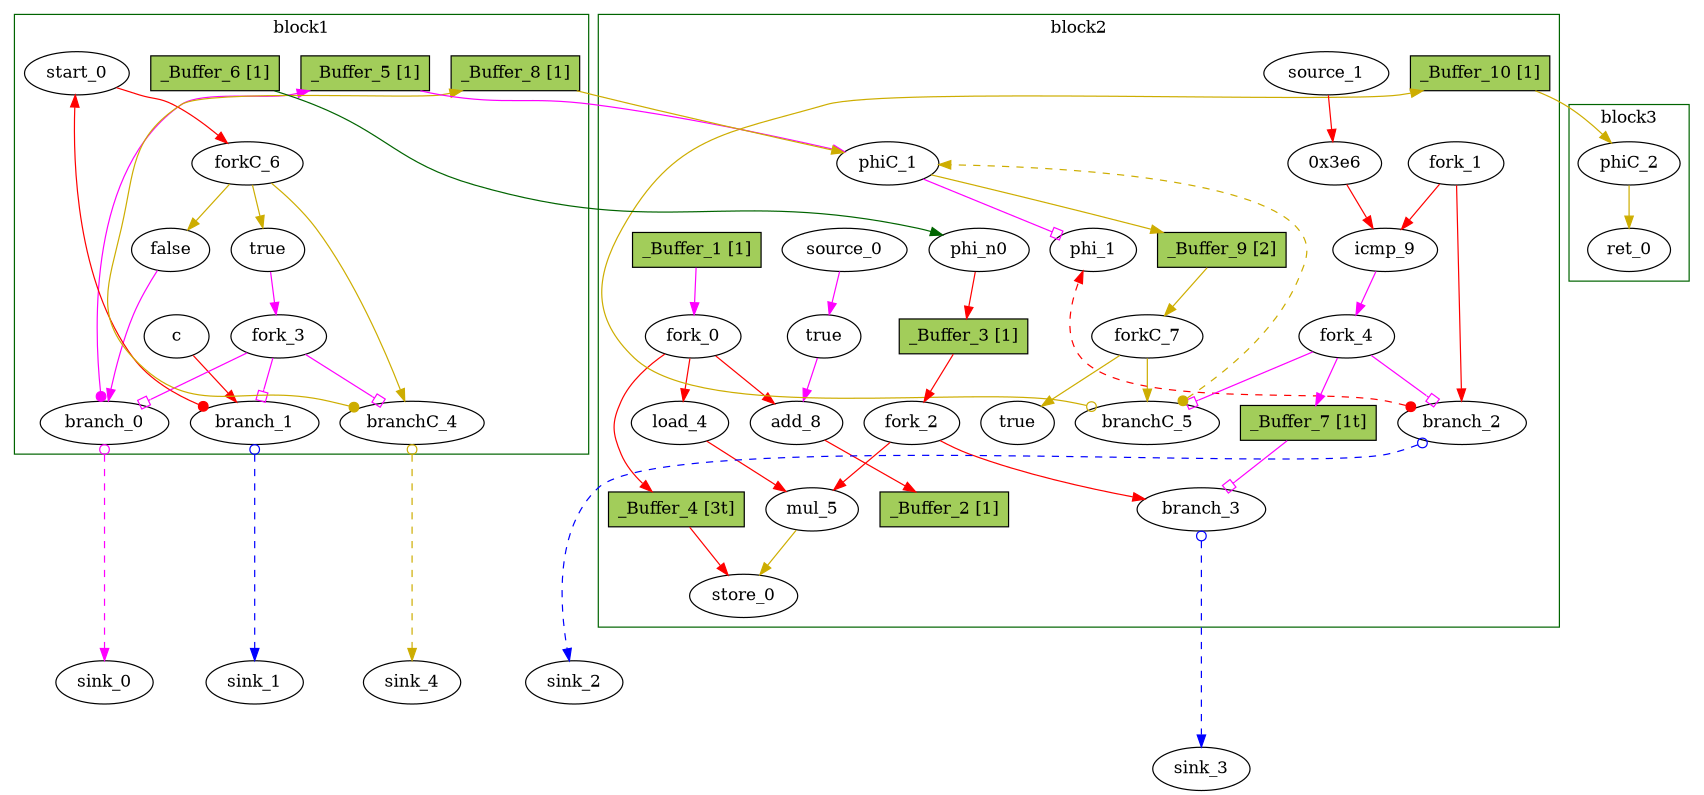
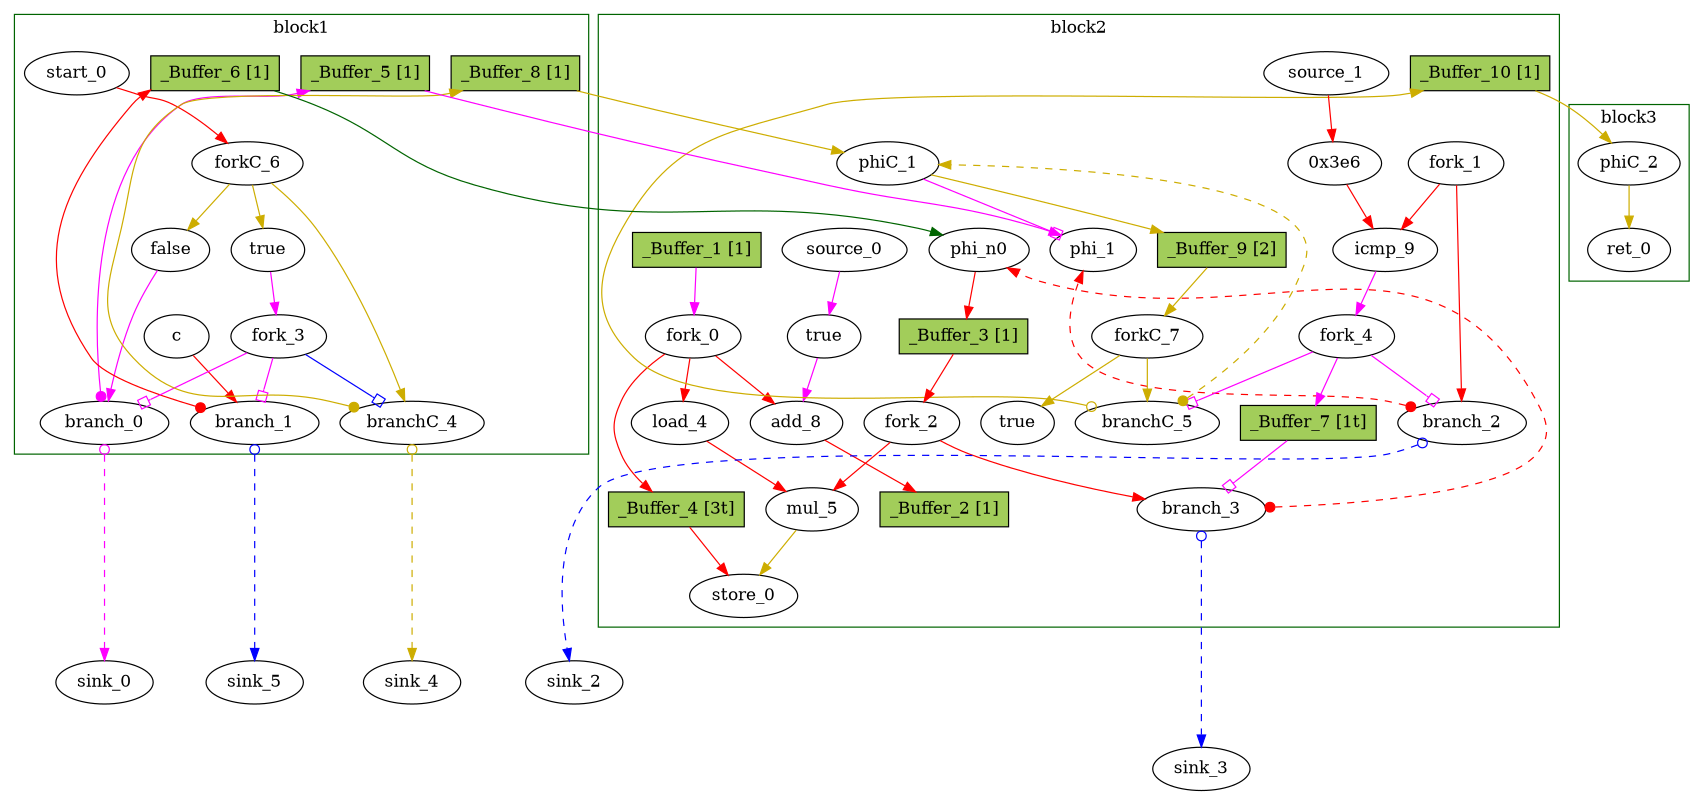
edge "_Buffer_5 [1]" -> "phiC_1": now "_Buffer_5 [1]" -> "phi_1"
edge "start_0" -- "branch_1": now "_Buffer_6 [1]" -- "branch_1"
edge "phi_n0" -- "branch_3": added
edge "fork_3" -> "branchC_4": color magenta -> blue
node "sink_1": label "sink_1" -> "sink_5"
